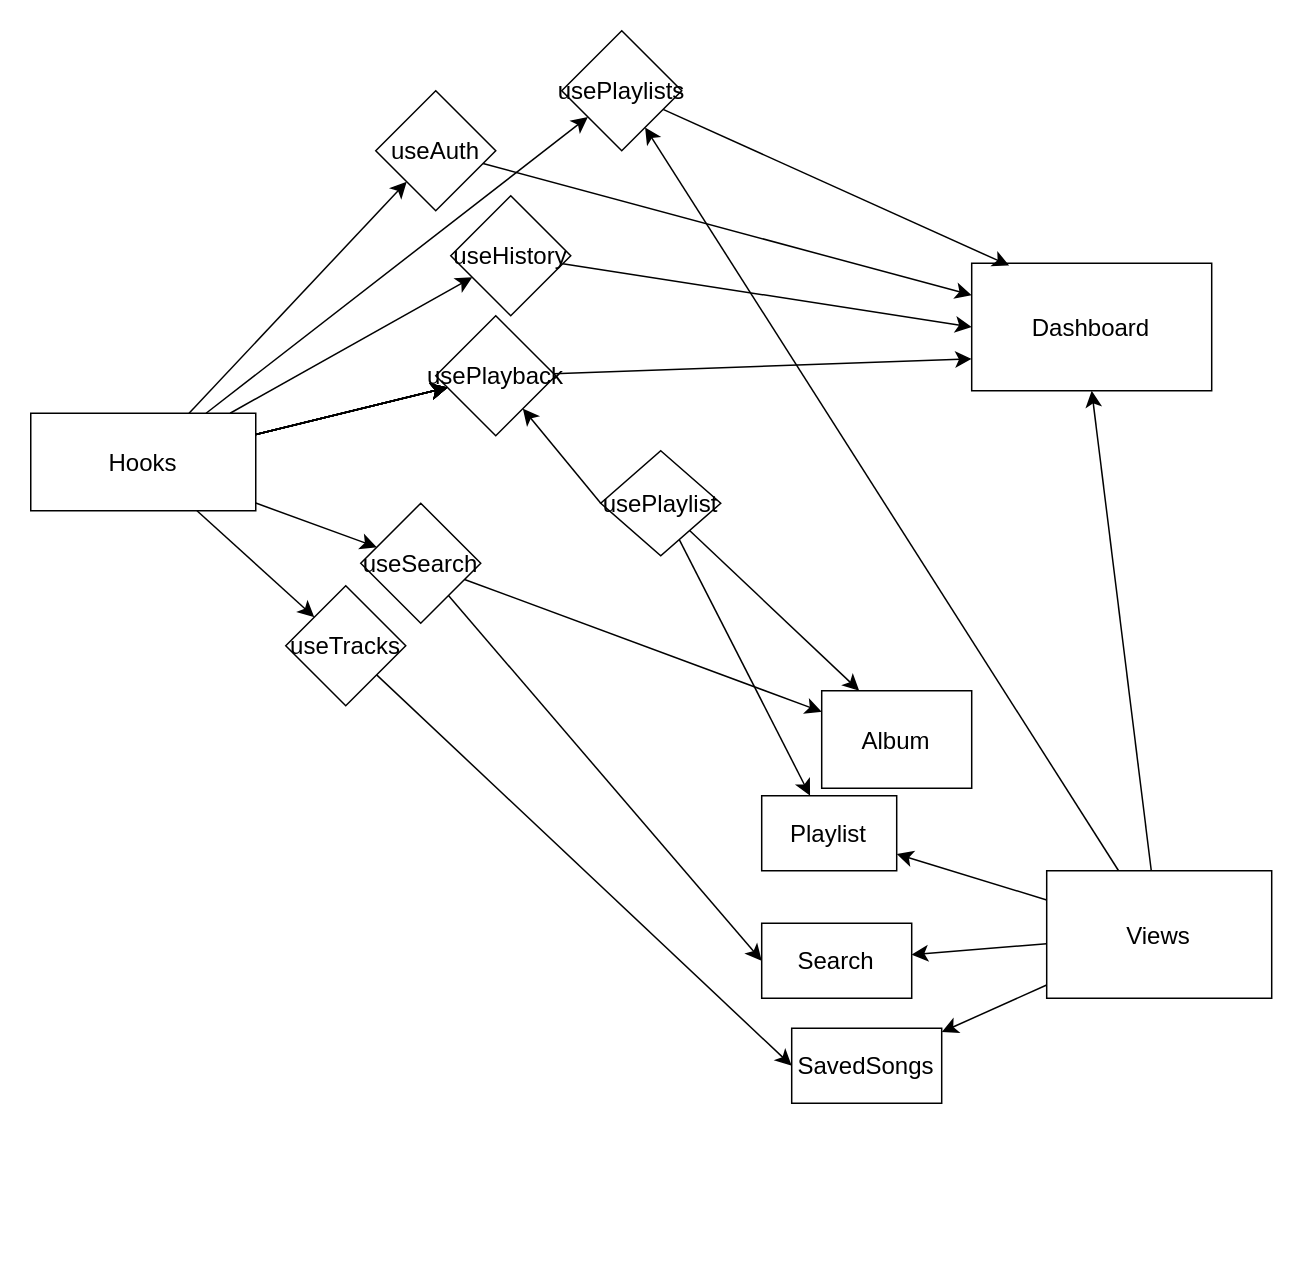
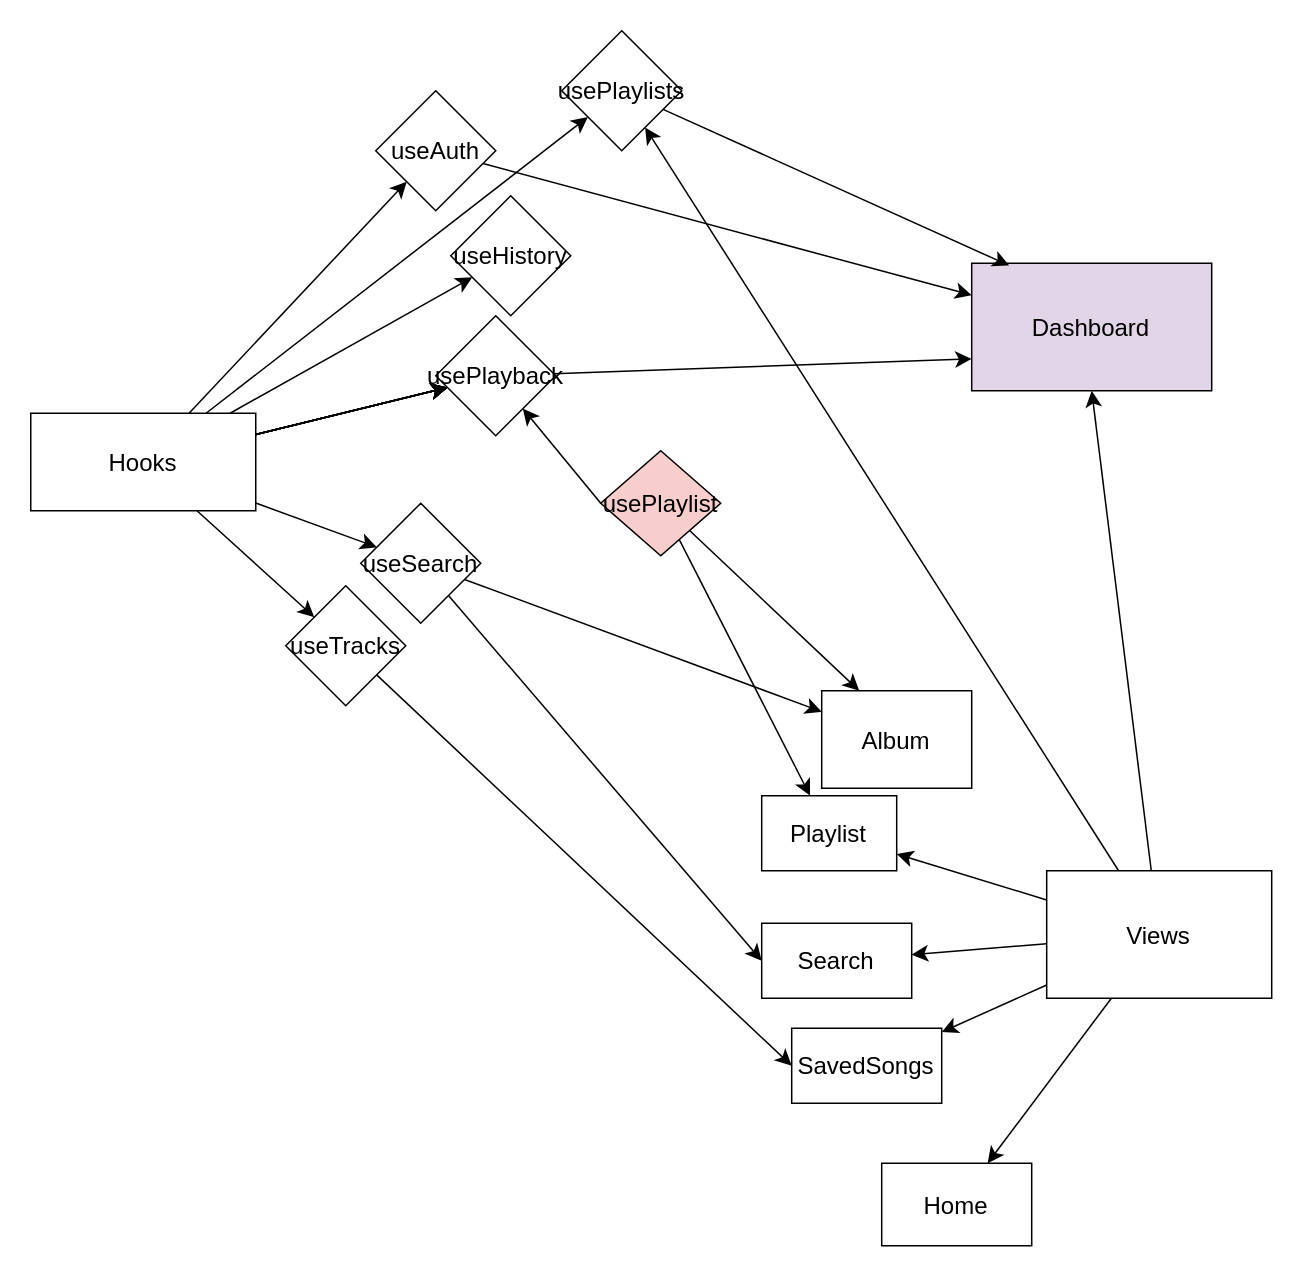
edge "useHistory" -> "Dashboard": removed
node "Dashboard": fillcolor #ffffff -> #e1d5e7
node "usePlaylist": fillcolor #ffffff -> #f8cecc
edge "Views" -> "Home": added
node "Home": added
